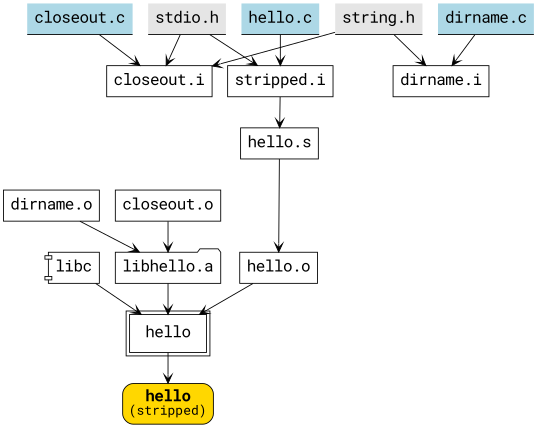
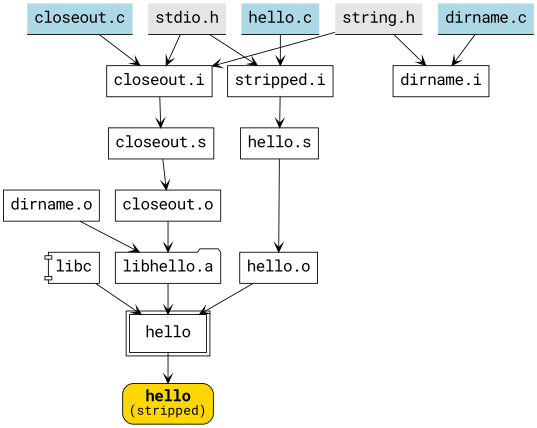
node "closeout.s": added
